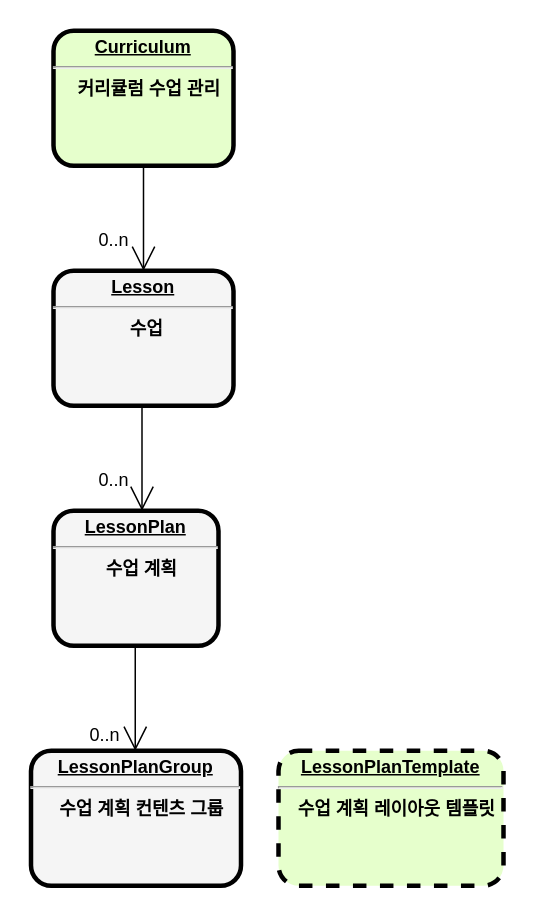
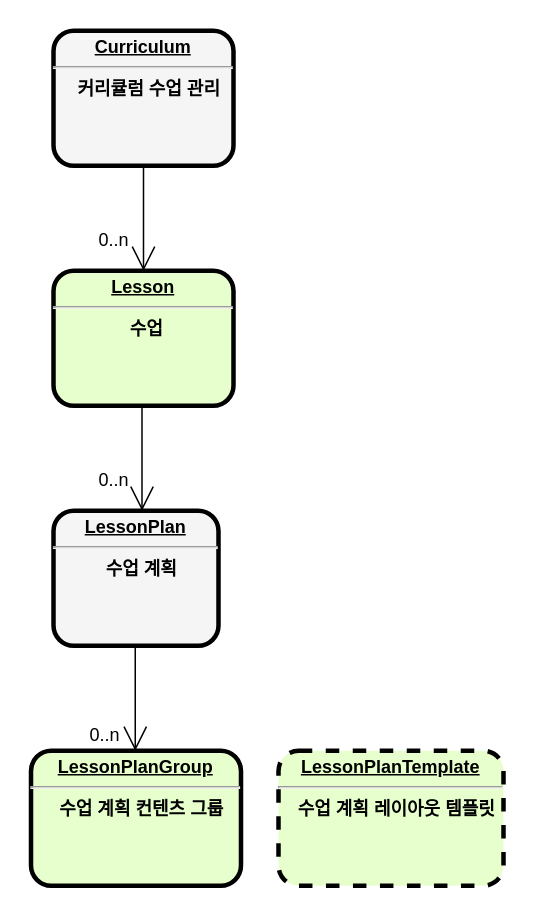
node "Curriculum 커리큘럼 수업 관리": fillcolor #e6ffcc -> #f5f5f5
node "Lesson 수업": fillcolor #f5f5f5 -> #e6ffcc
node "LessonPlanGroup 수업 계획 컨텐츠 그룹": fillcolor #f5f5f5 -> #e6ffcc
